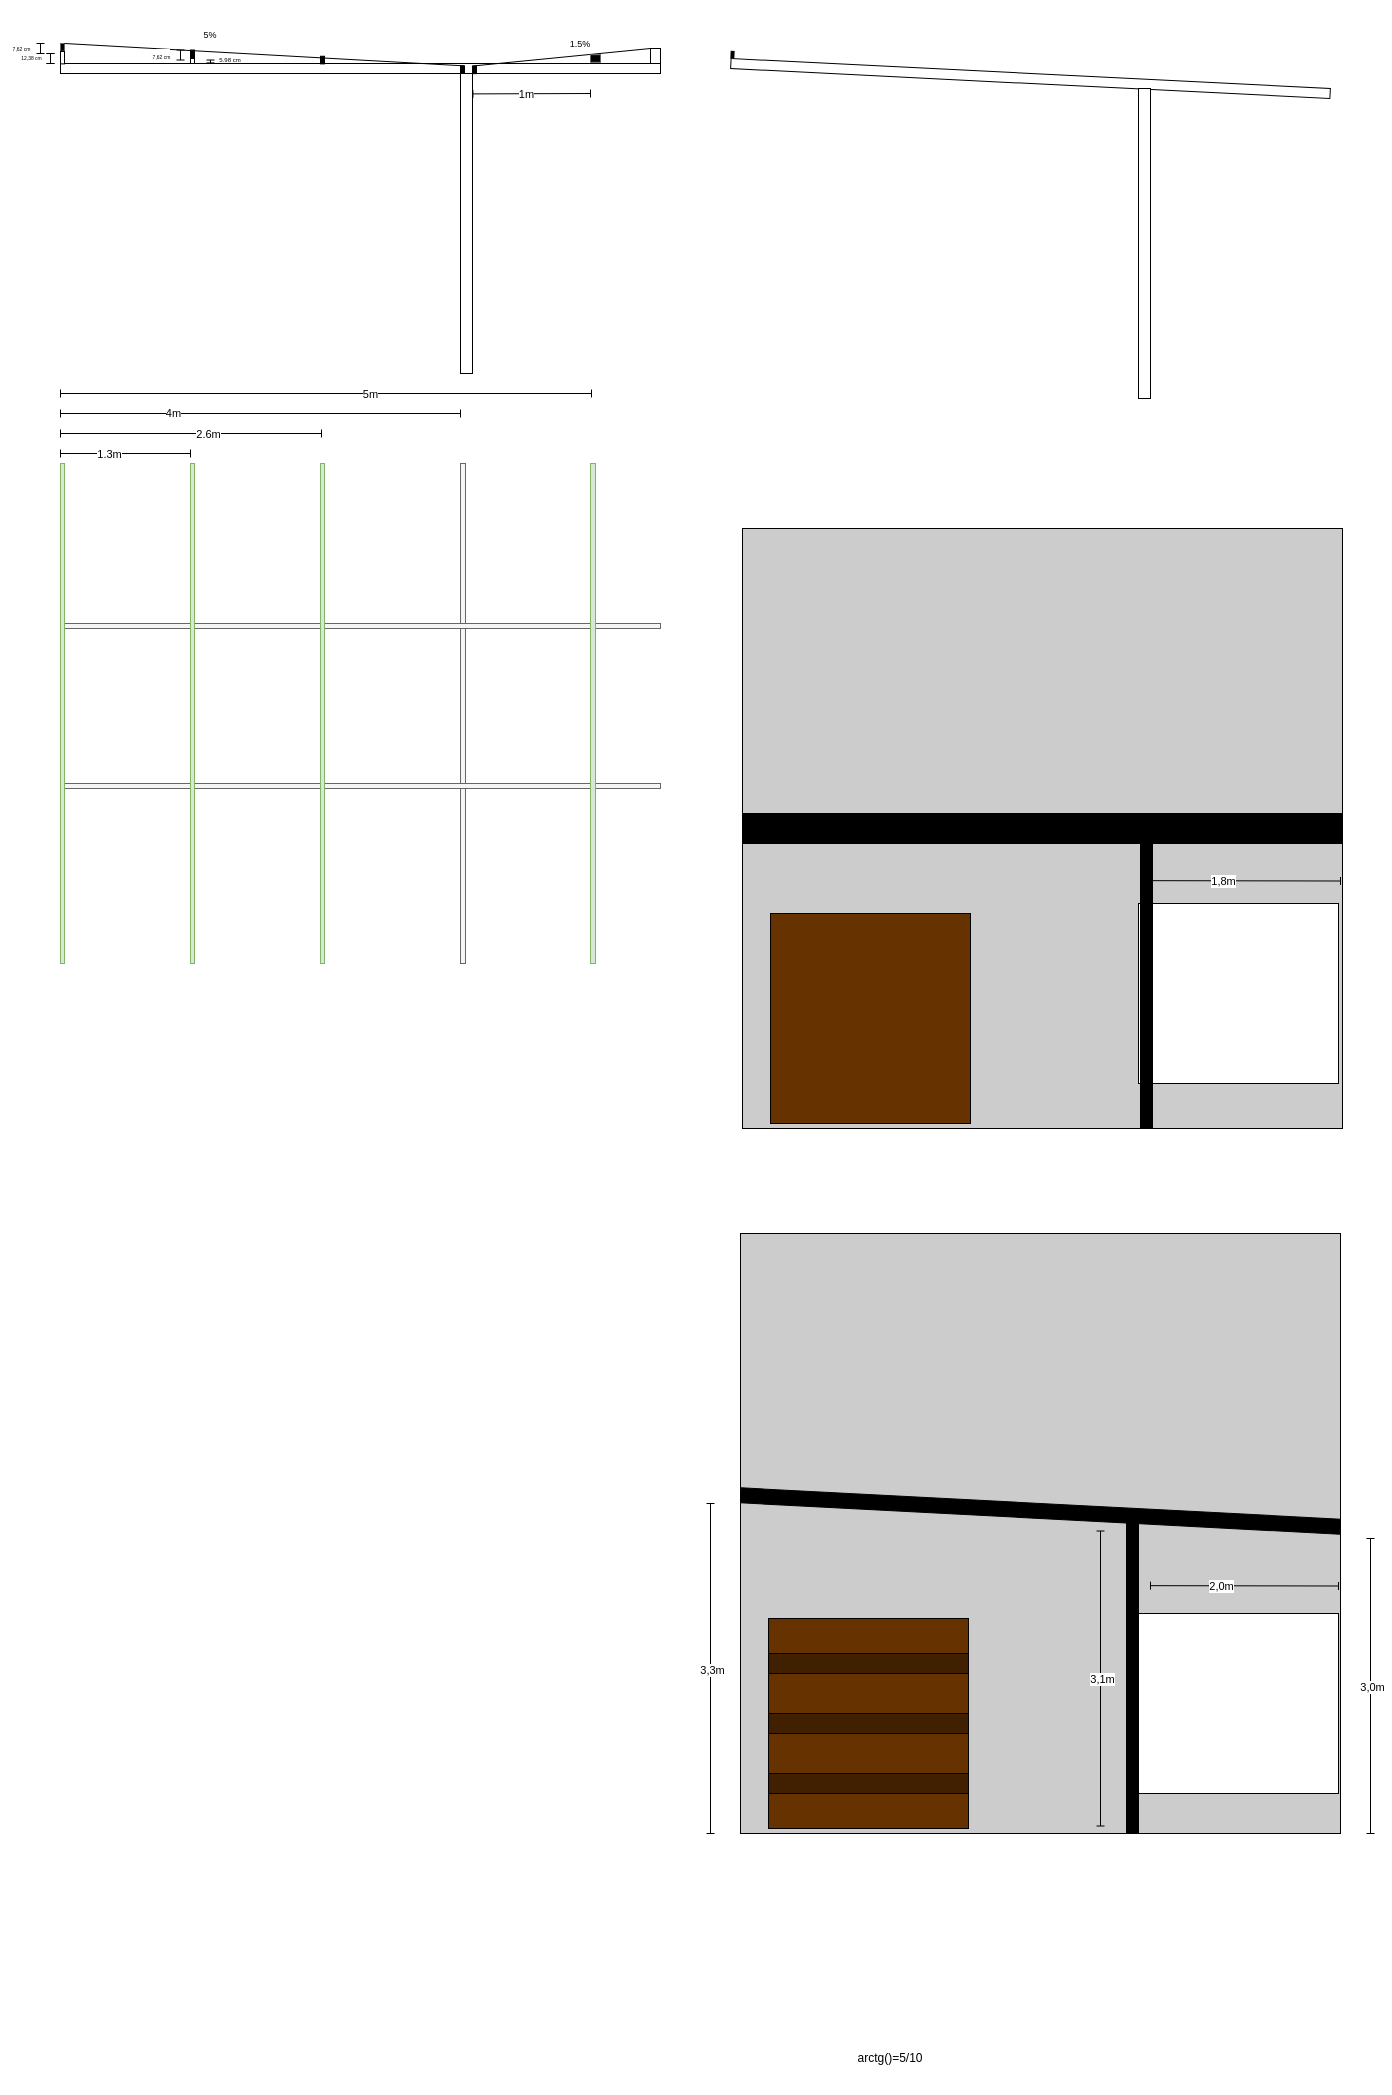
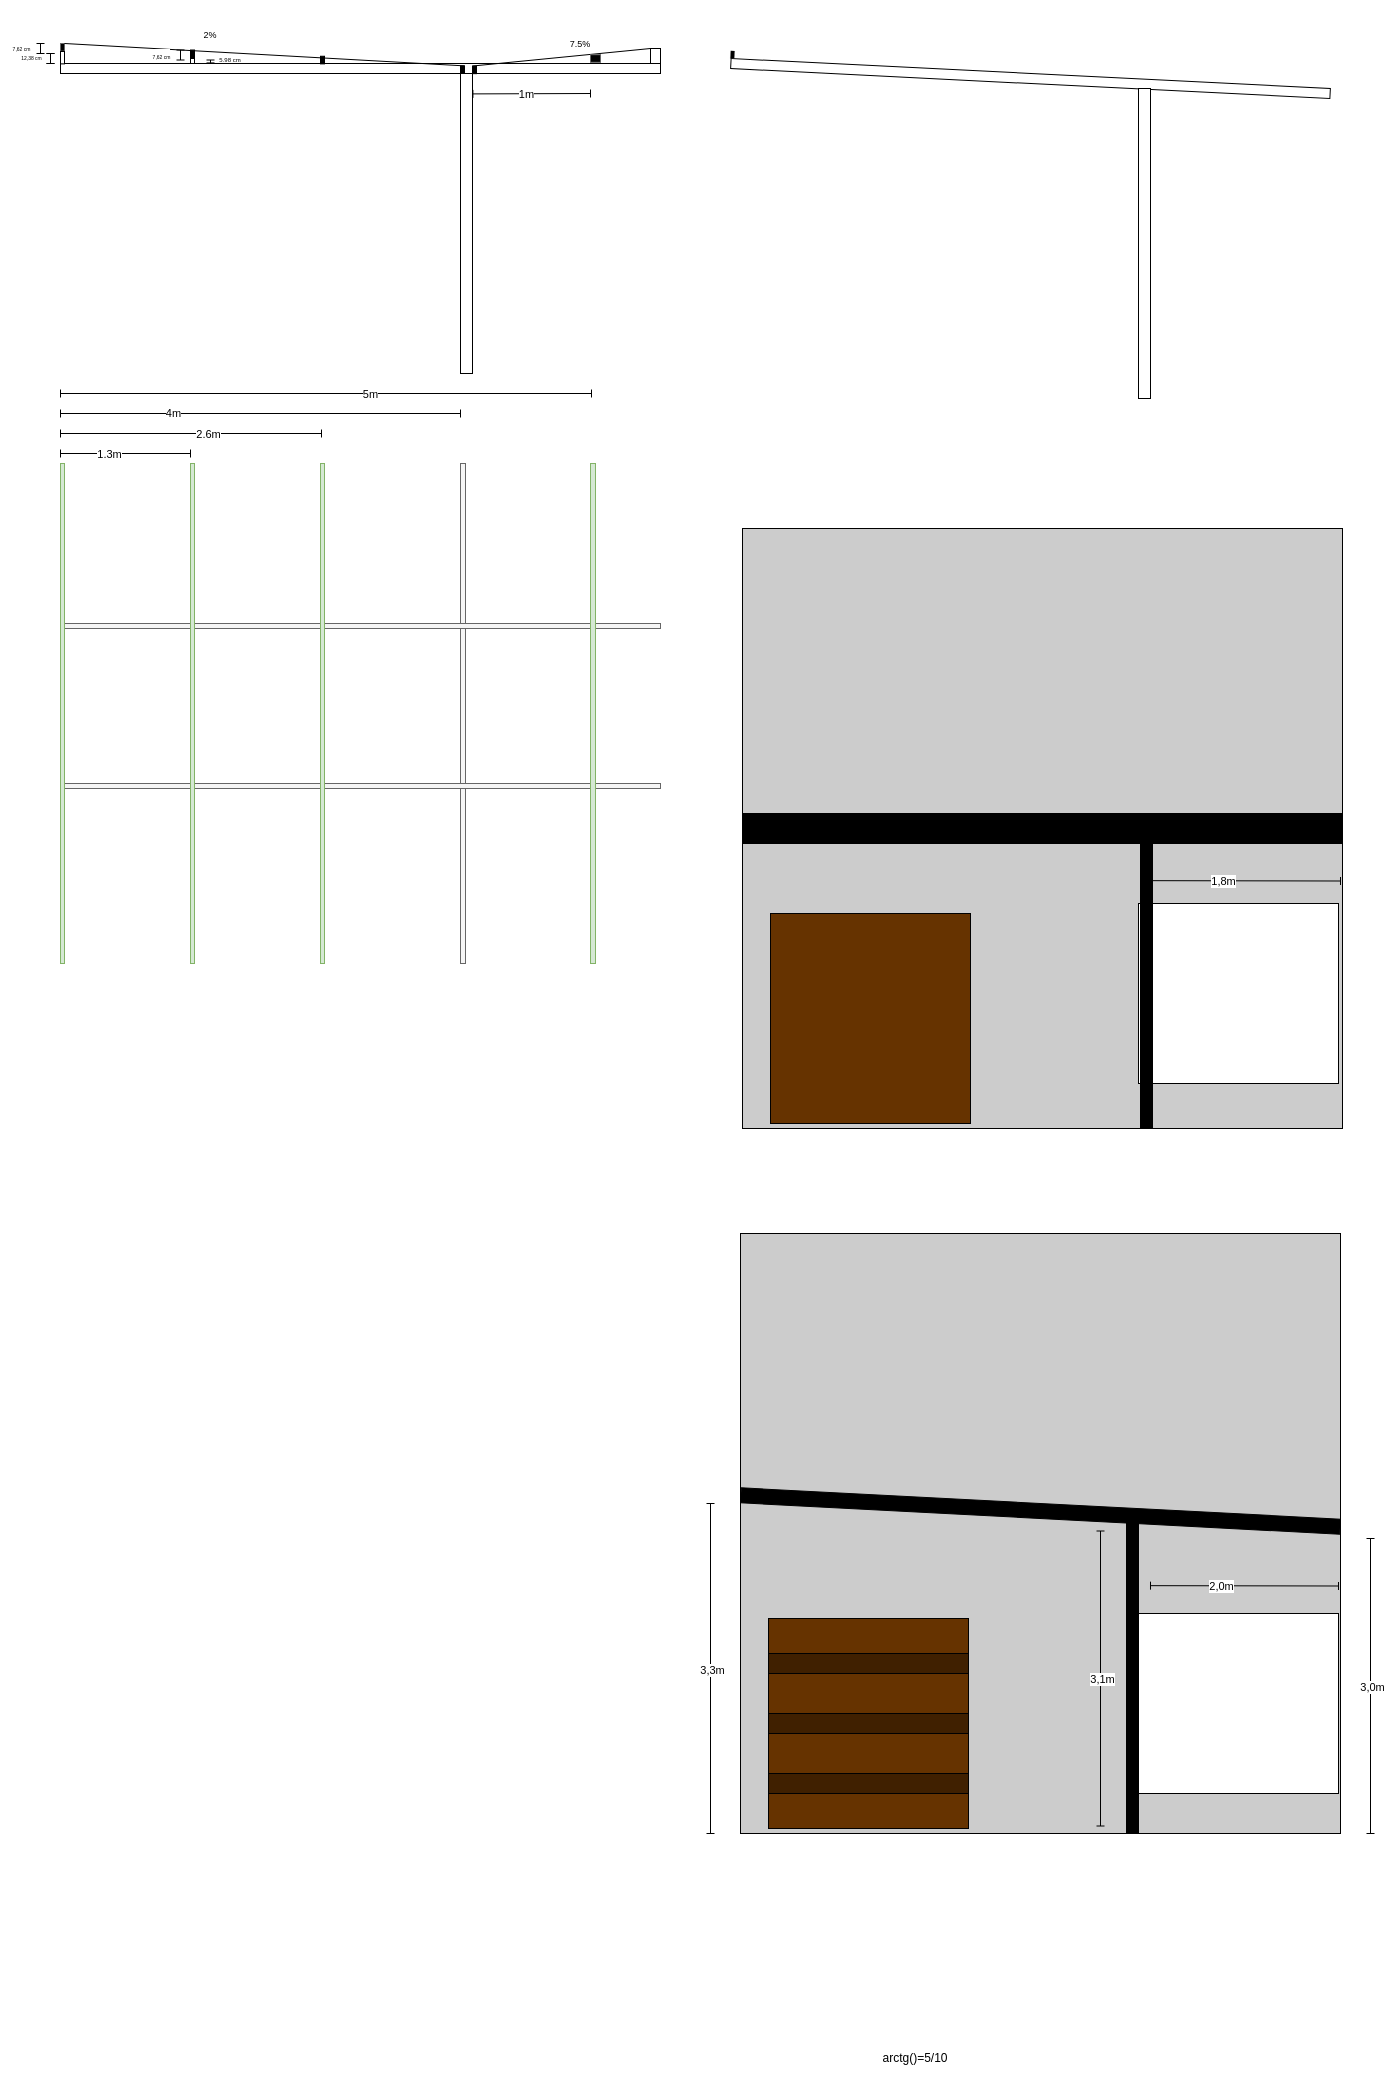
node "5%": label "5%" -> "2%"
node "1.5%": label "1.5%" -> "7.5%"
node "arctg()=5/10": moved (891, 2059) -> (916, 2059)
